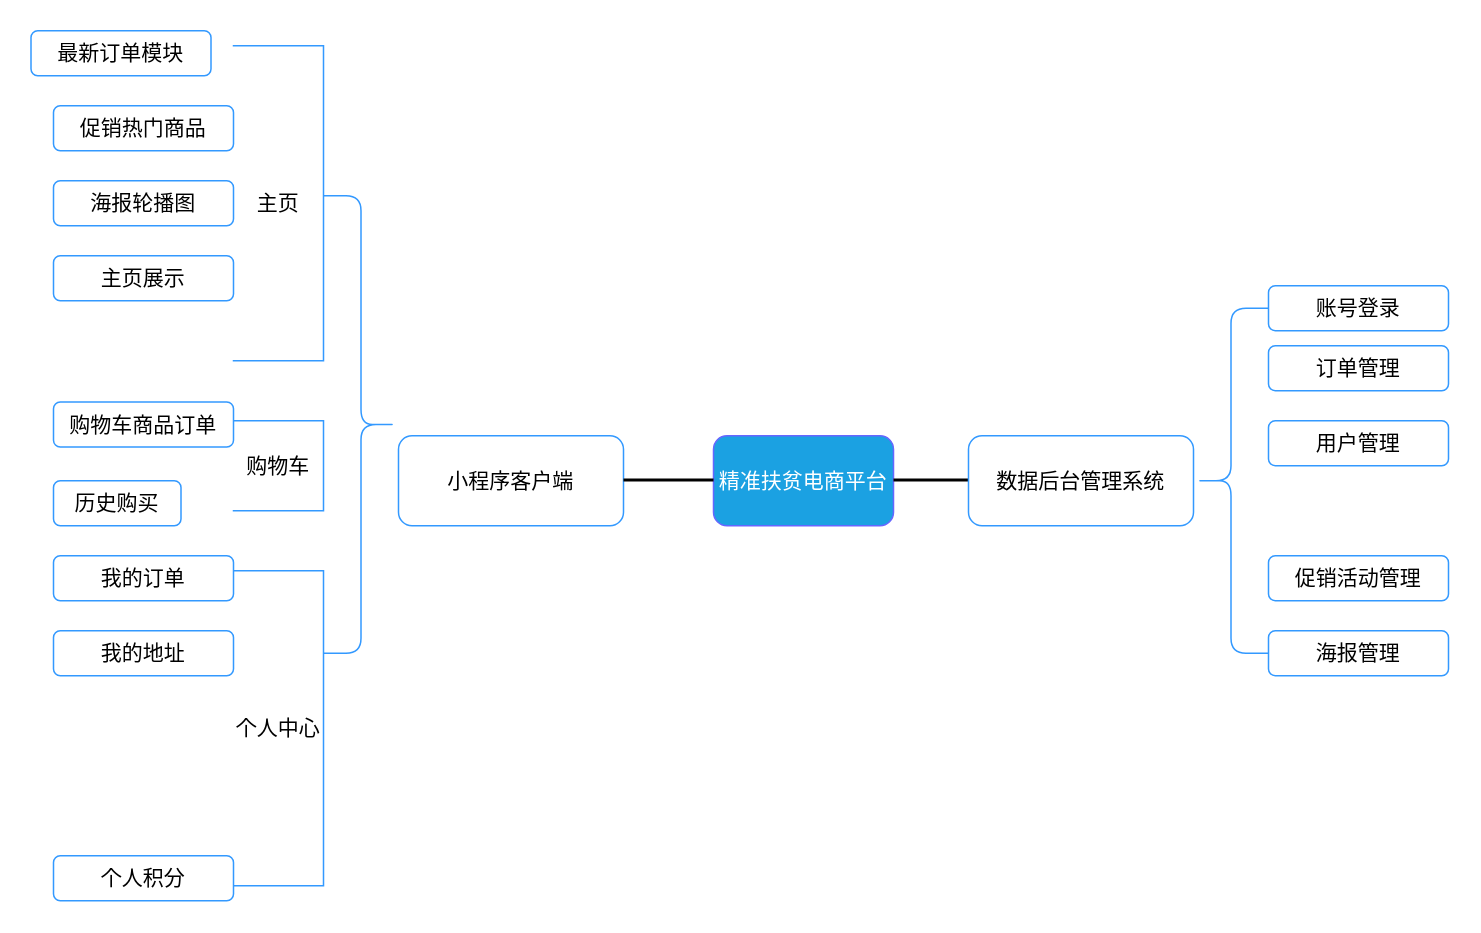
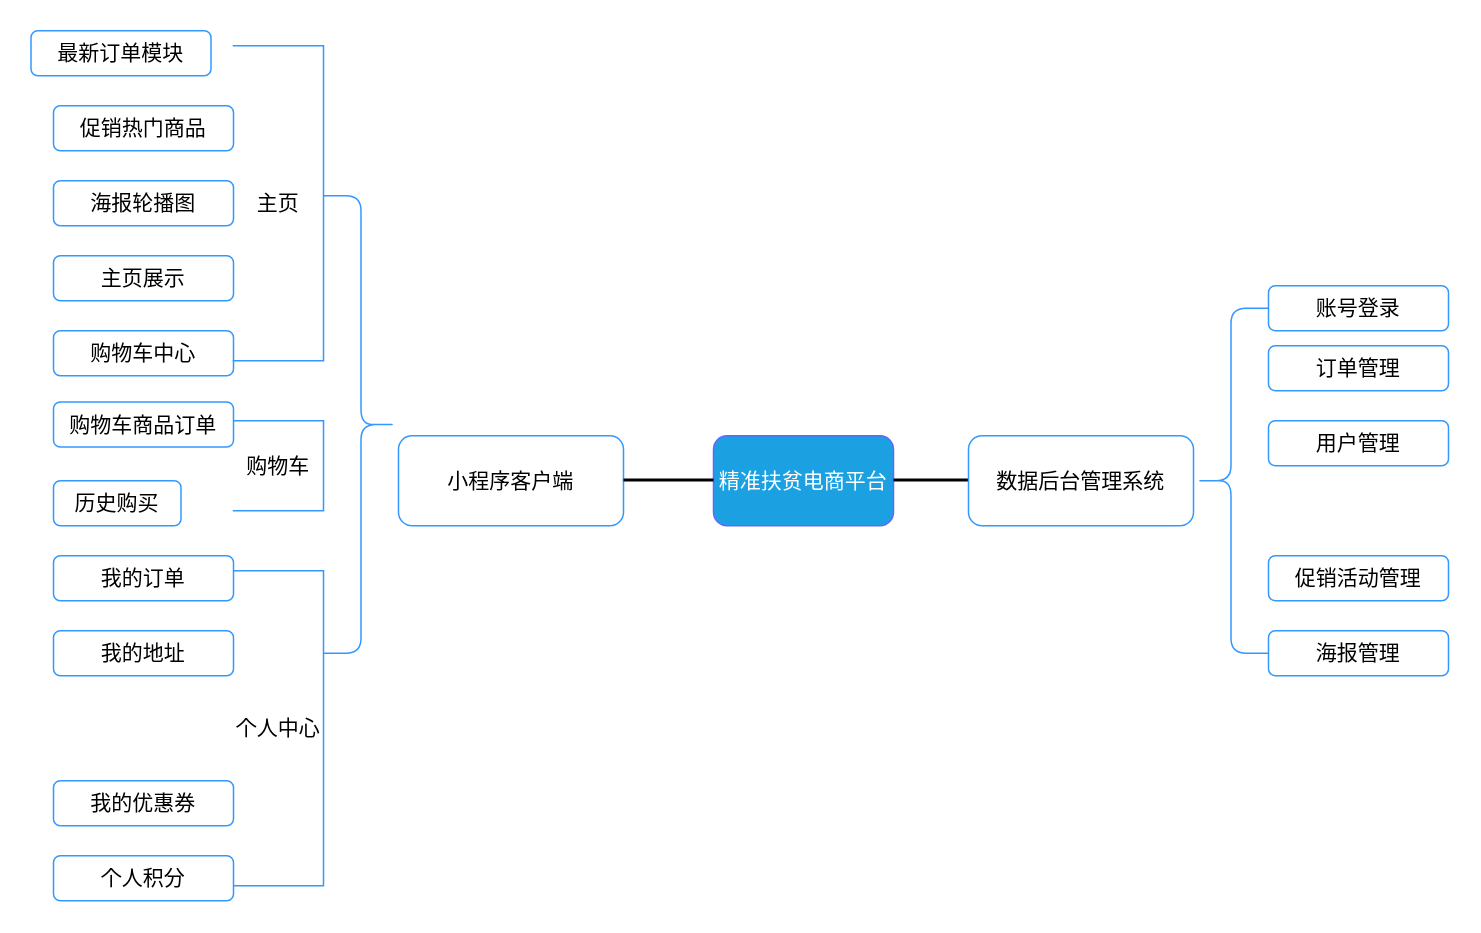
node "购物车中心": added
node "我的优惠券": added
